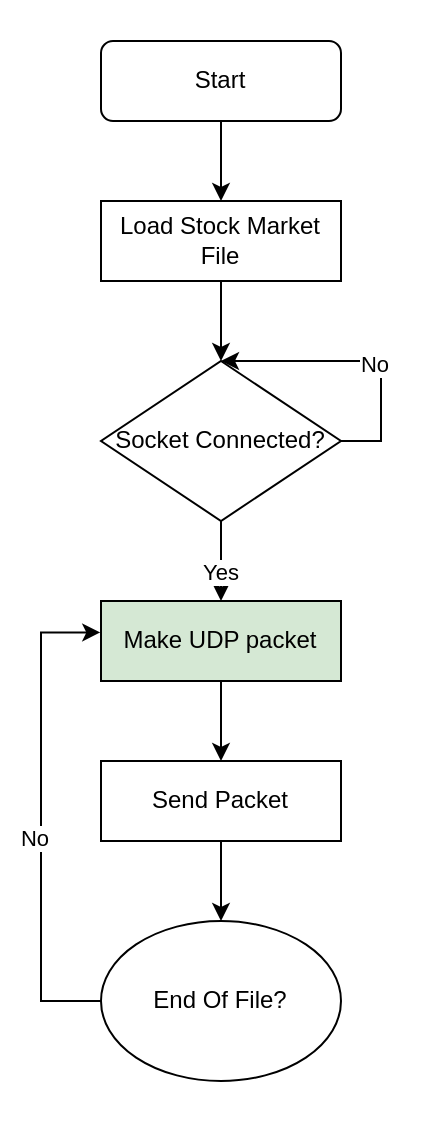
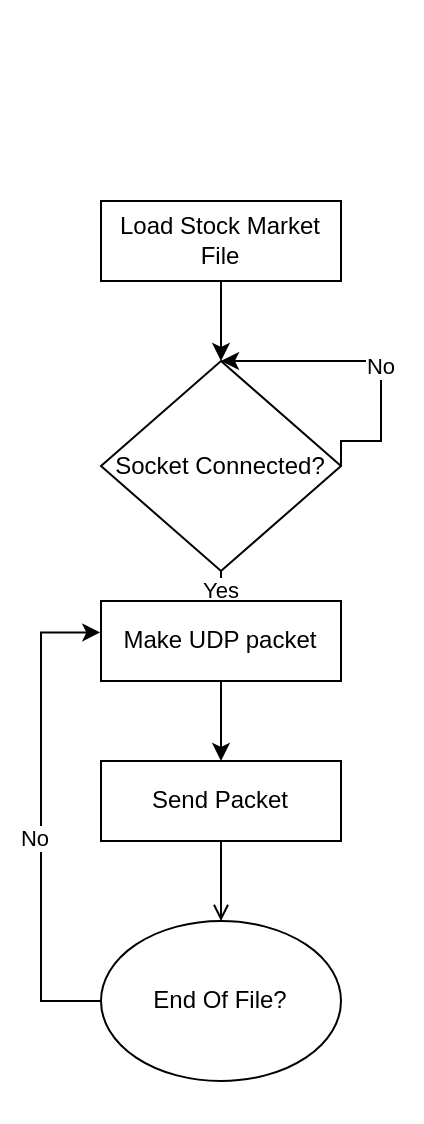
node "Start": removed
edge "Start" -> "Load Stock Market File": removed
node "Socket Connected?": size 240x160 -> 240x210
node "Make UDP packet": fillcolor #d5e8d4 -> #ffffff
edge "Send Packet" -> "End Of File?": arrowhead classic -> open
